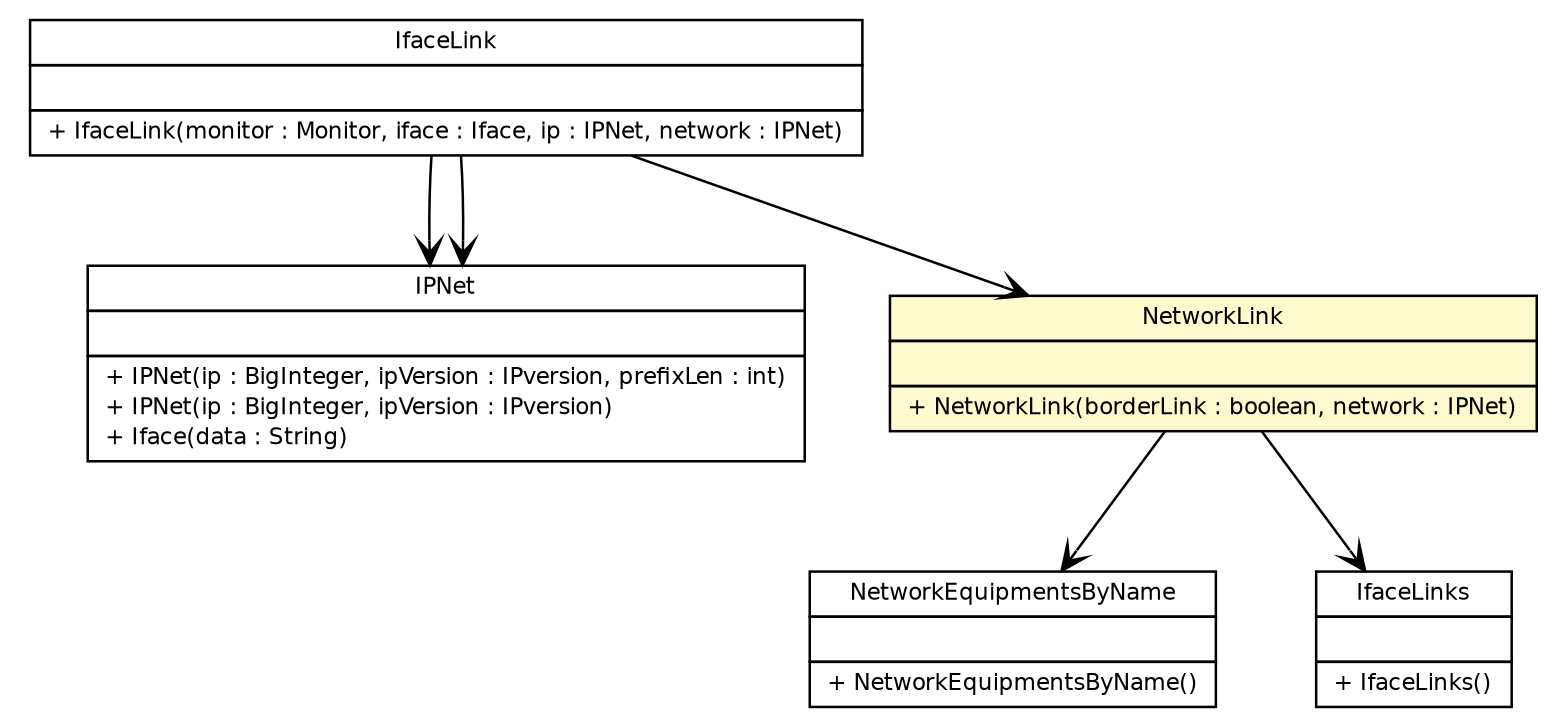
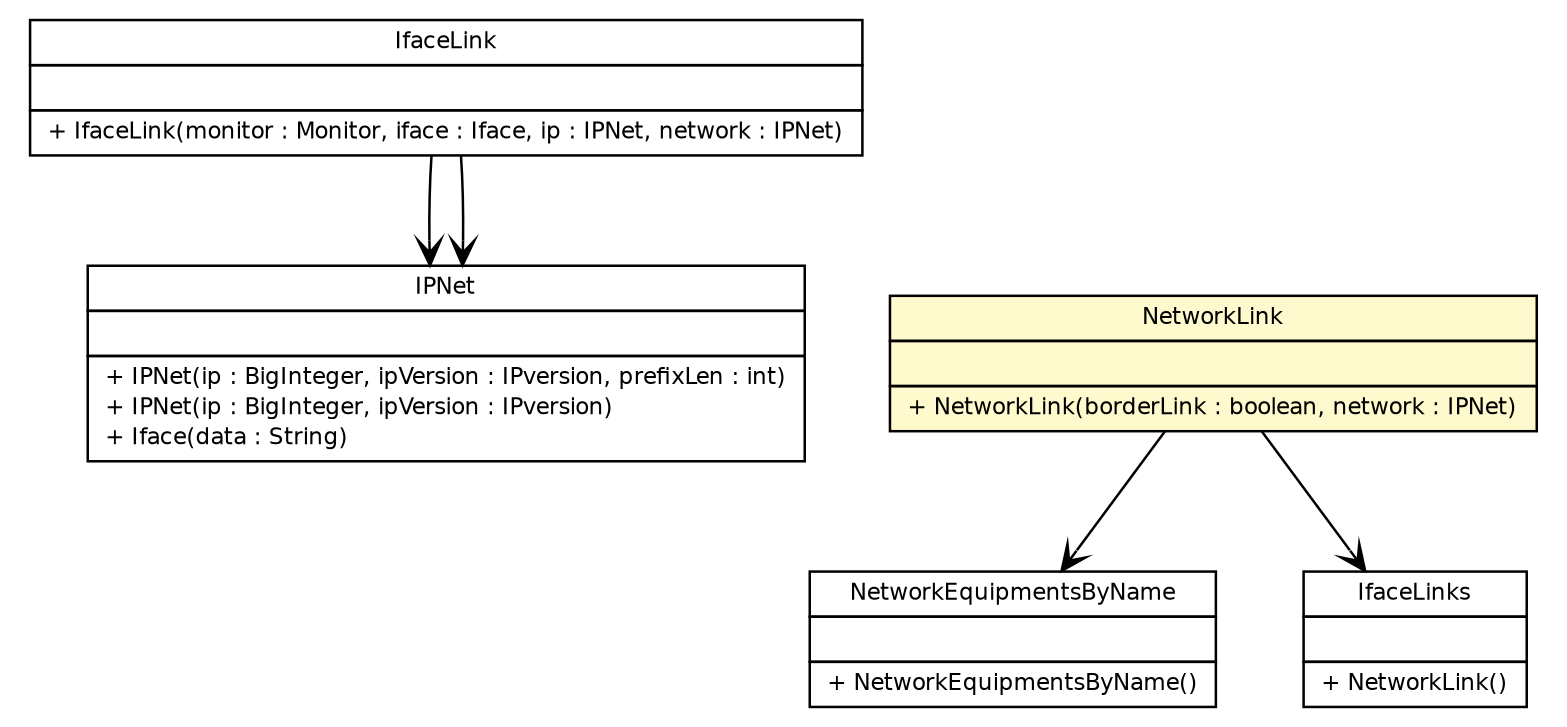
edge "IfaceLink" -> "NetworkLink": removed
node "IfaceLinks": text "+ IfaceLinks()" -> "+ NetworkLink()"
